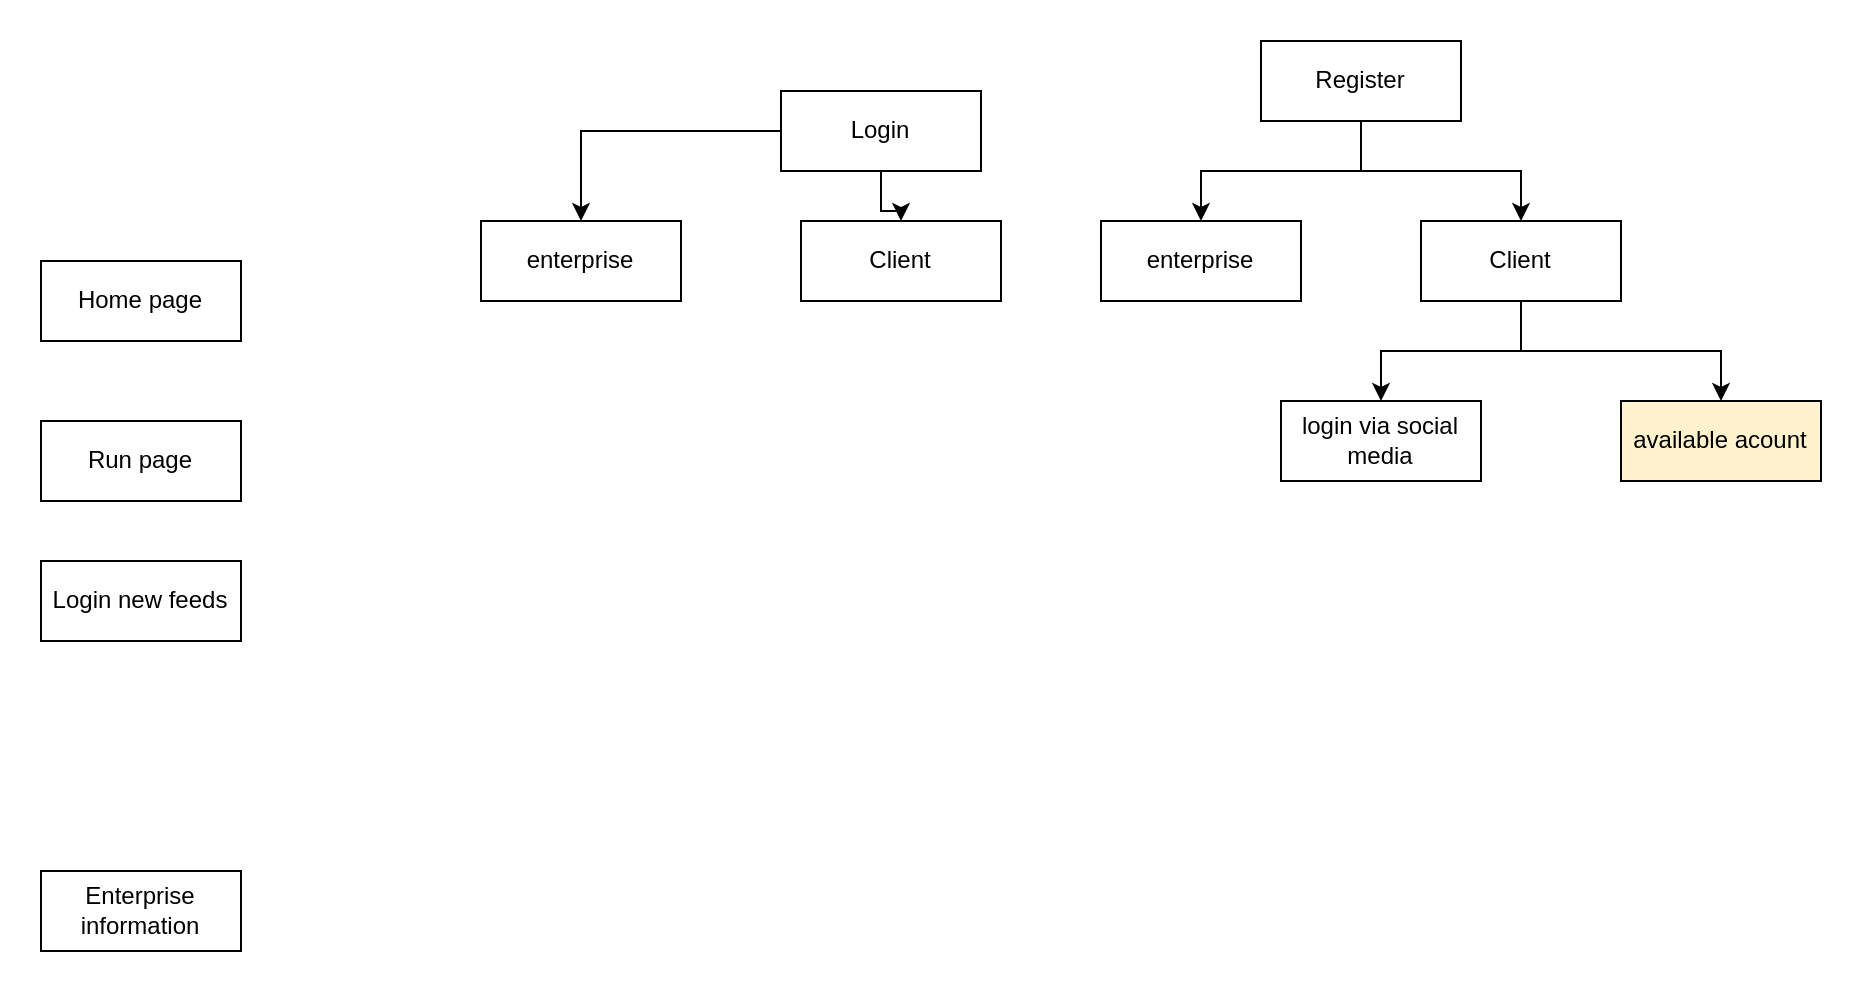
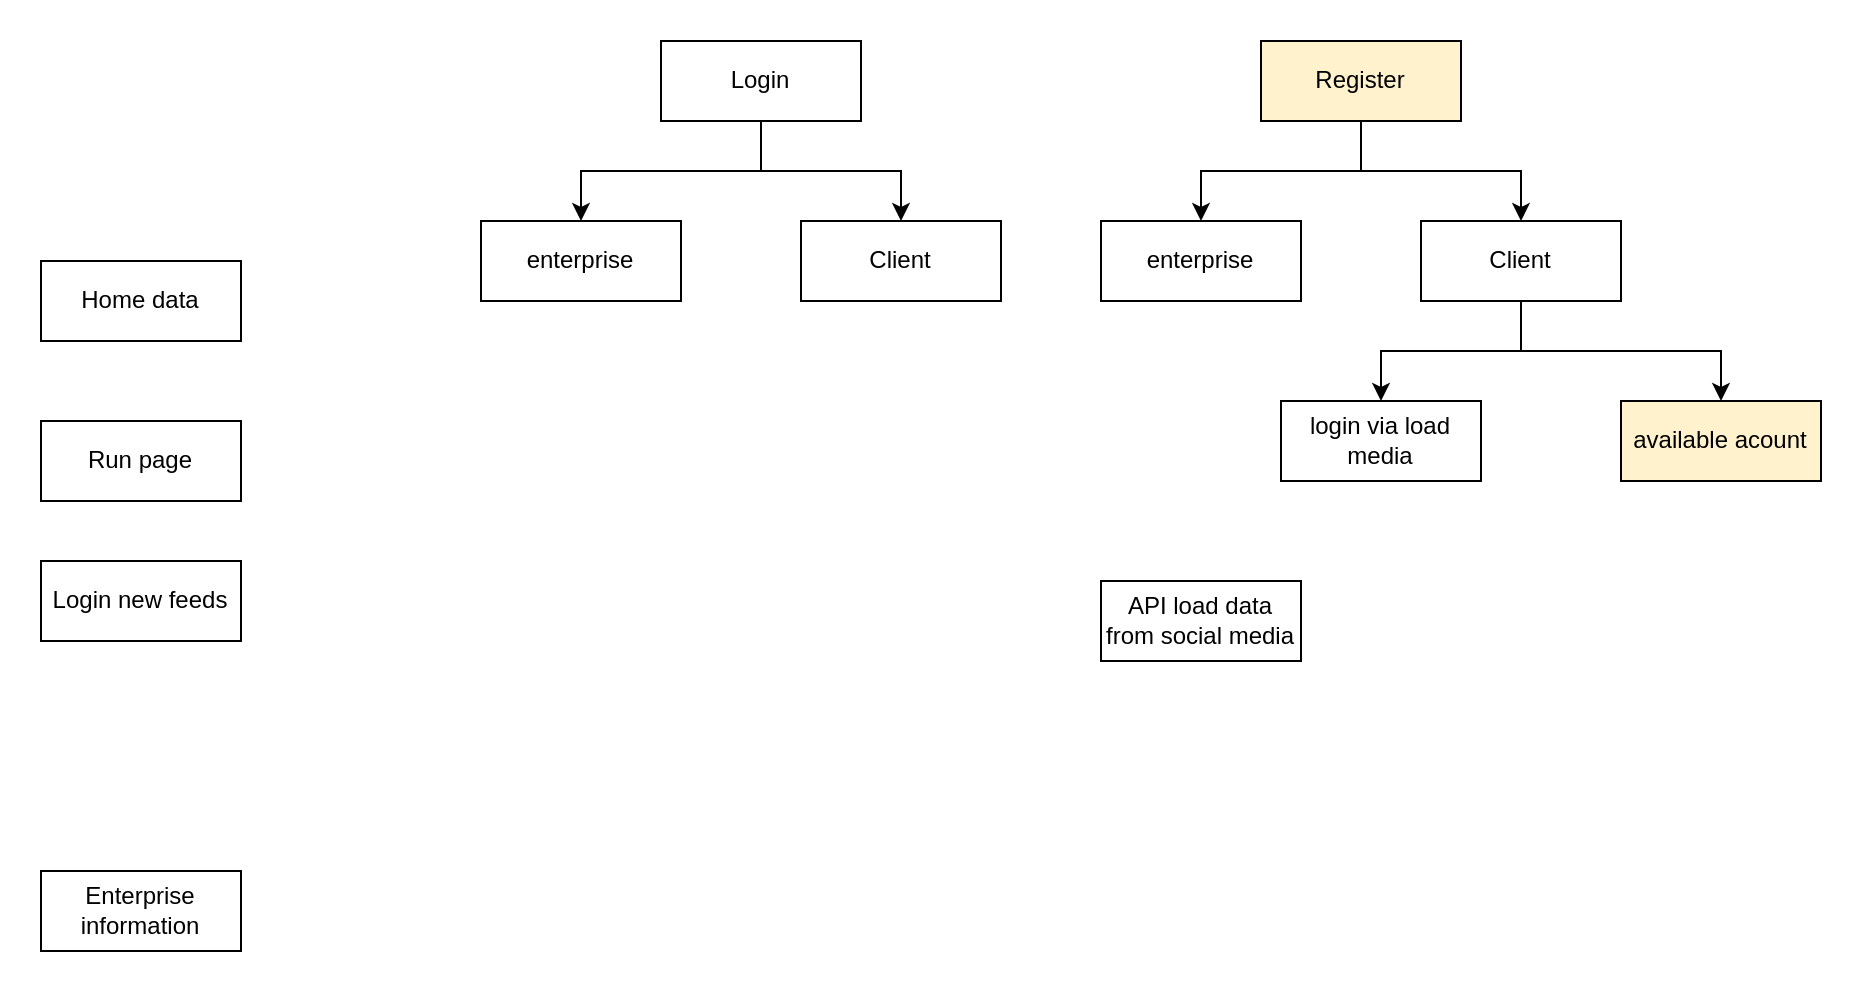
node "Register": fillcolor #ffffff -> #fff2cc
node "Login": moved (881, 131) -> (761, 81)
node "Home page": label "Home page" -> "Home data"
node "login via social media": label "login via social media" -> "login via load media"
node "API load data from social media": added
